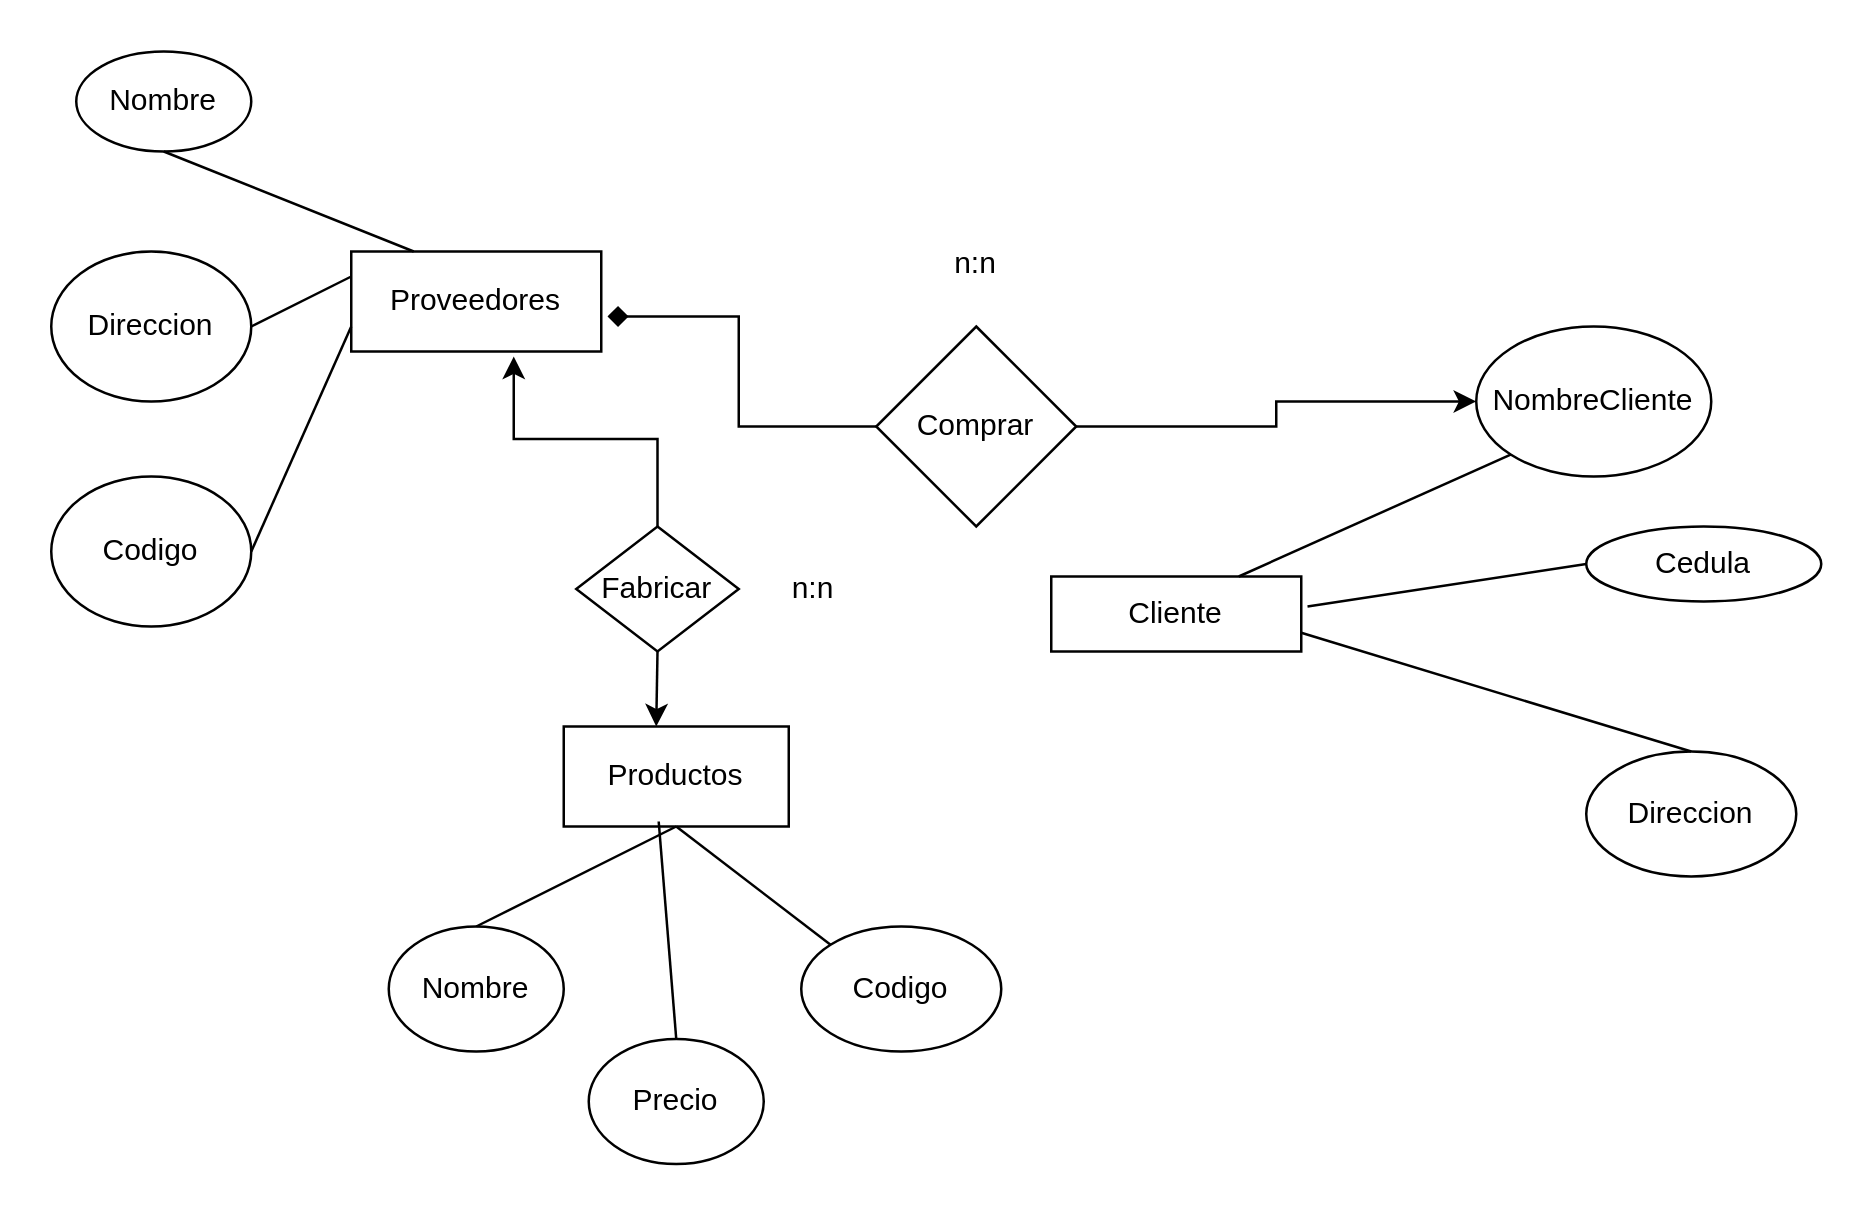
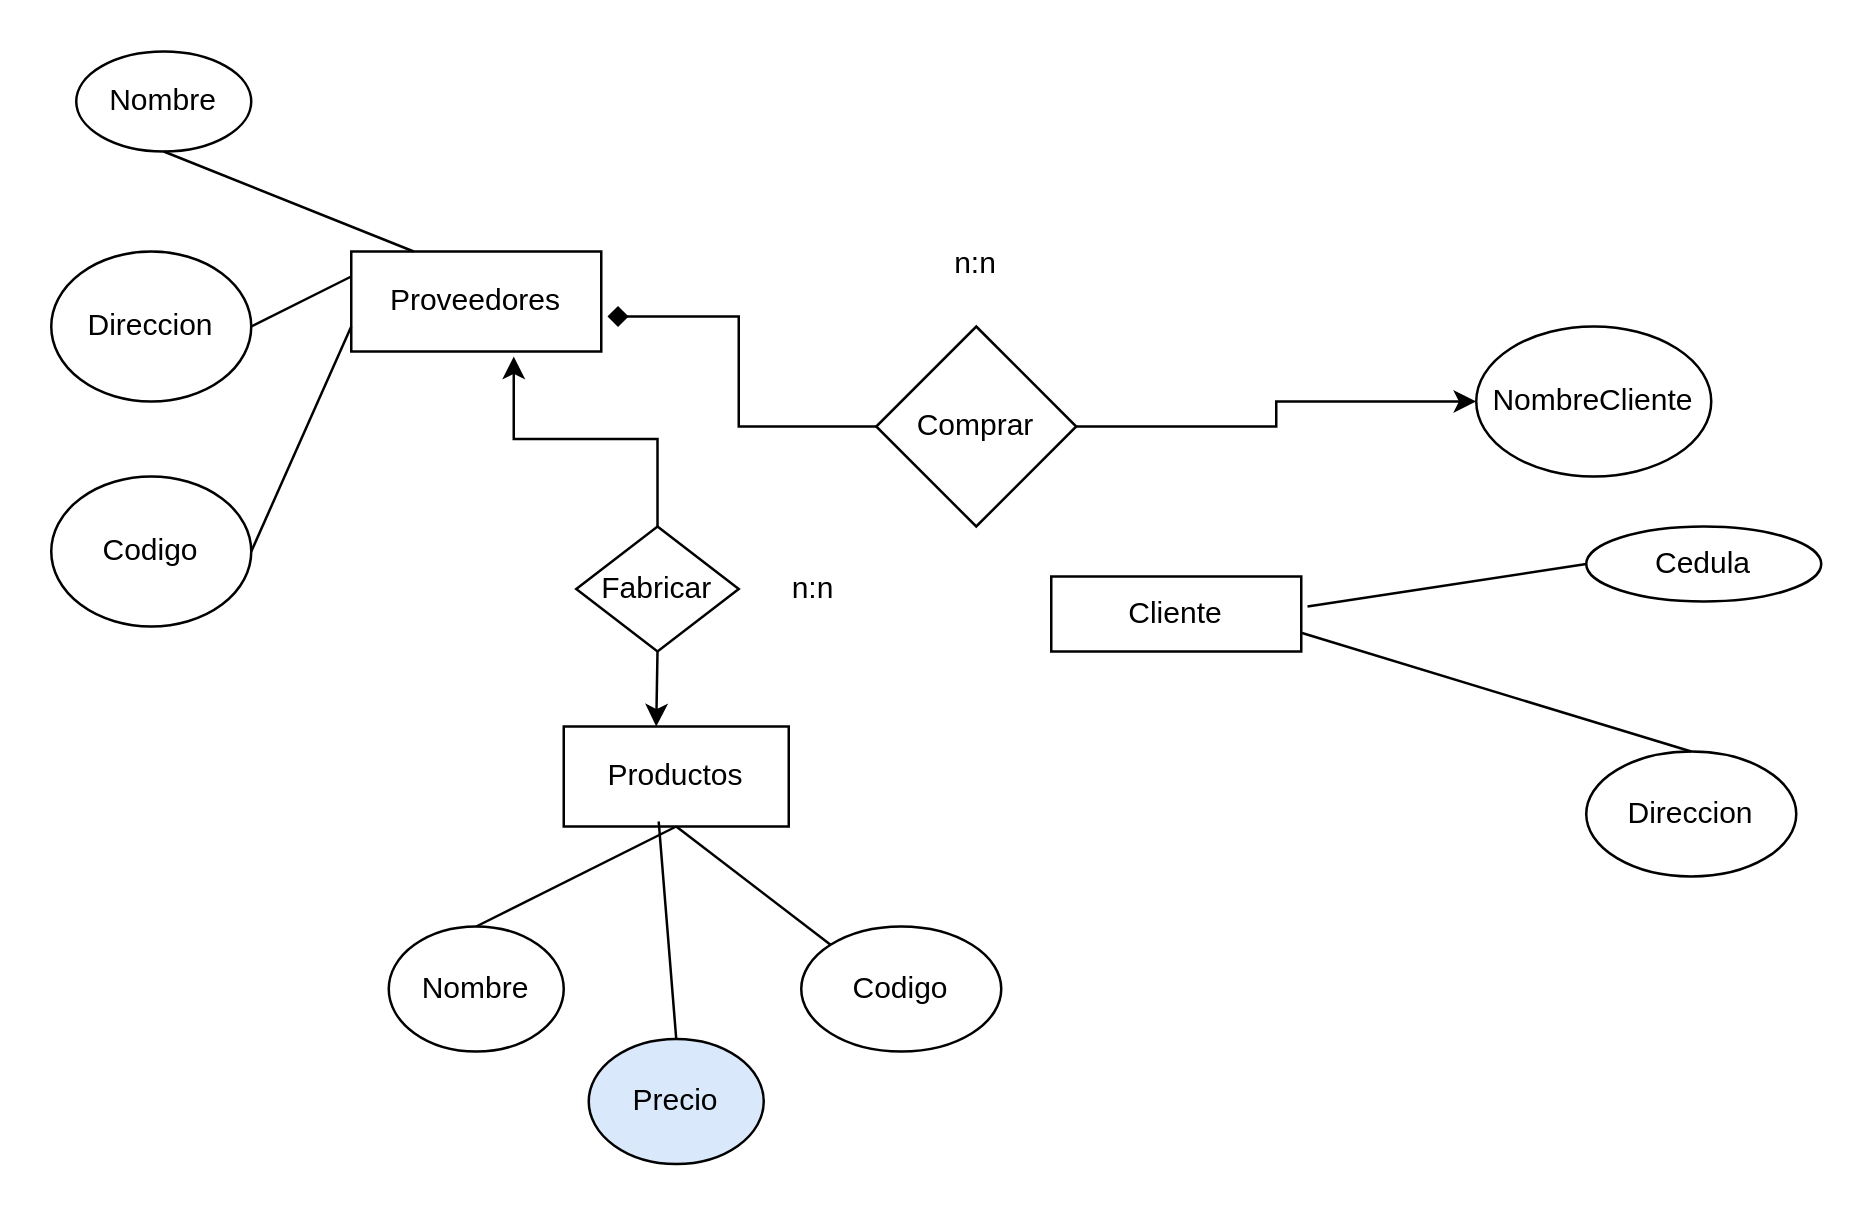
edge "NombreCliente" -- "Cliente": removed
node "Precio": fillcolor #ffffff -> #dae8fc
